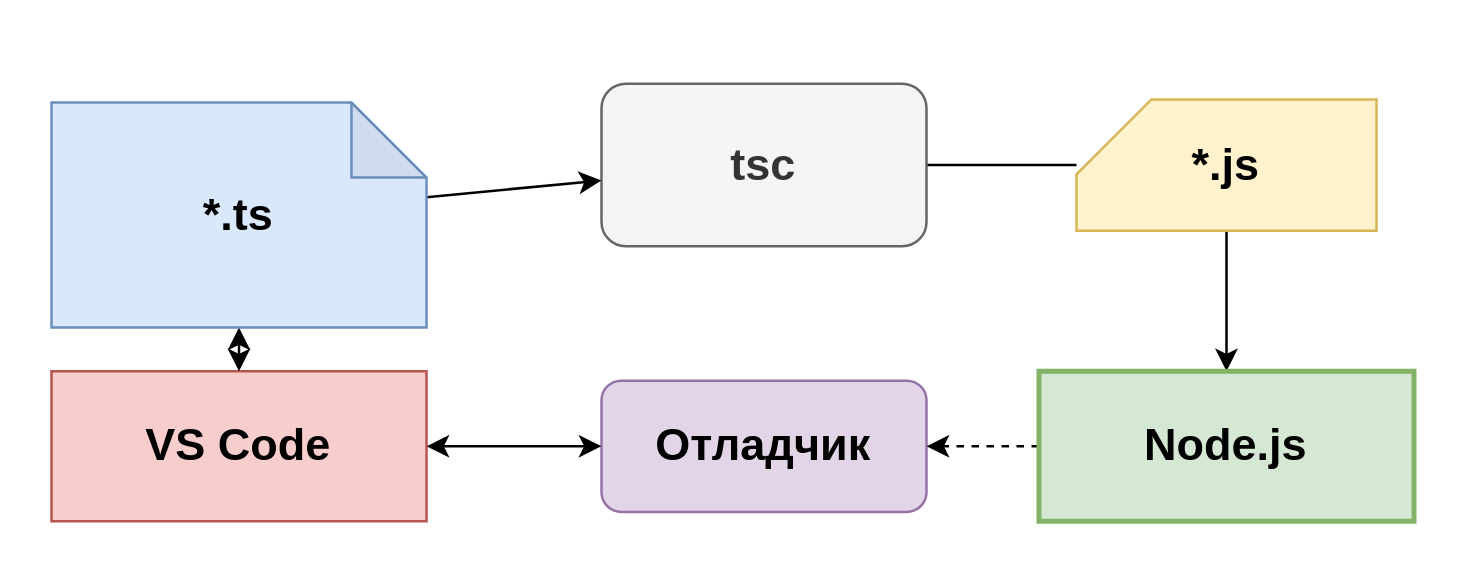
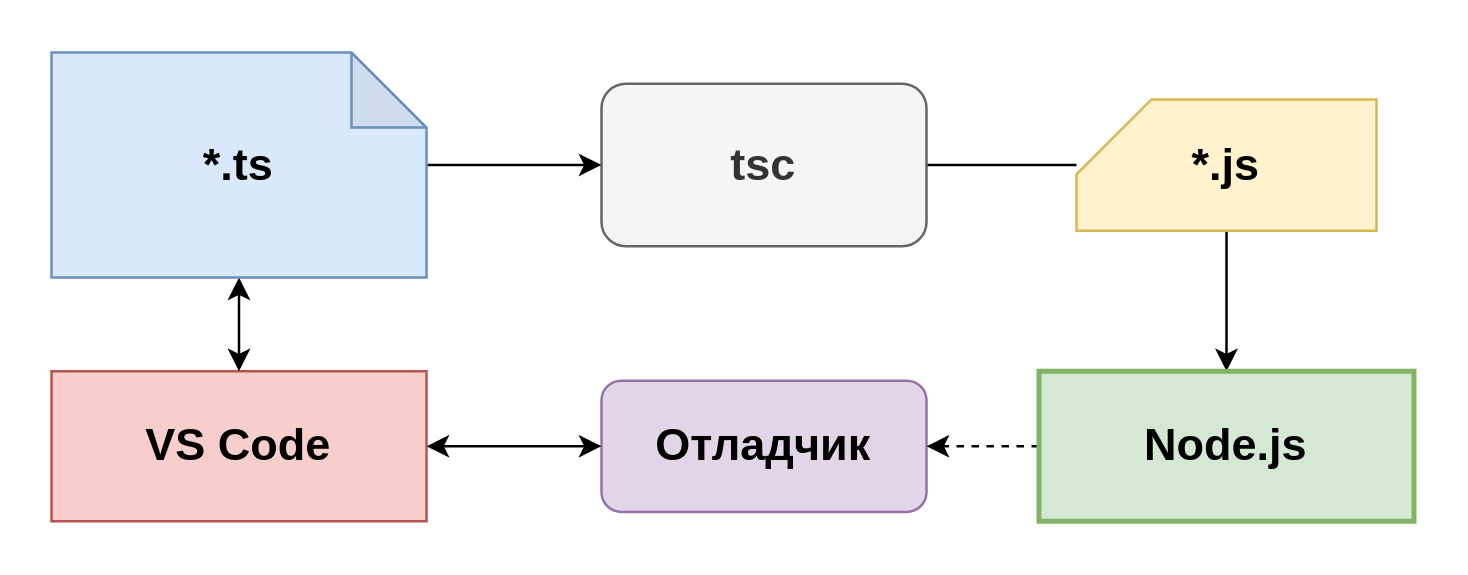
node "*.ts": moved (239, 215) -> (239, 165)
